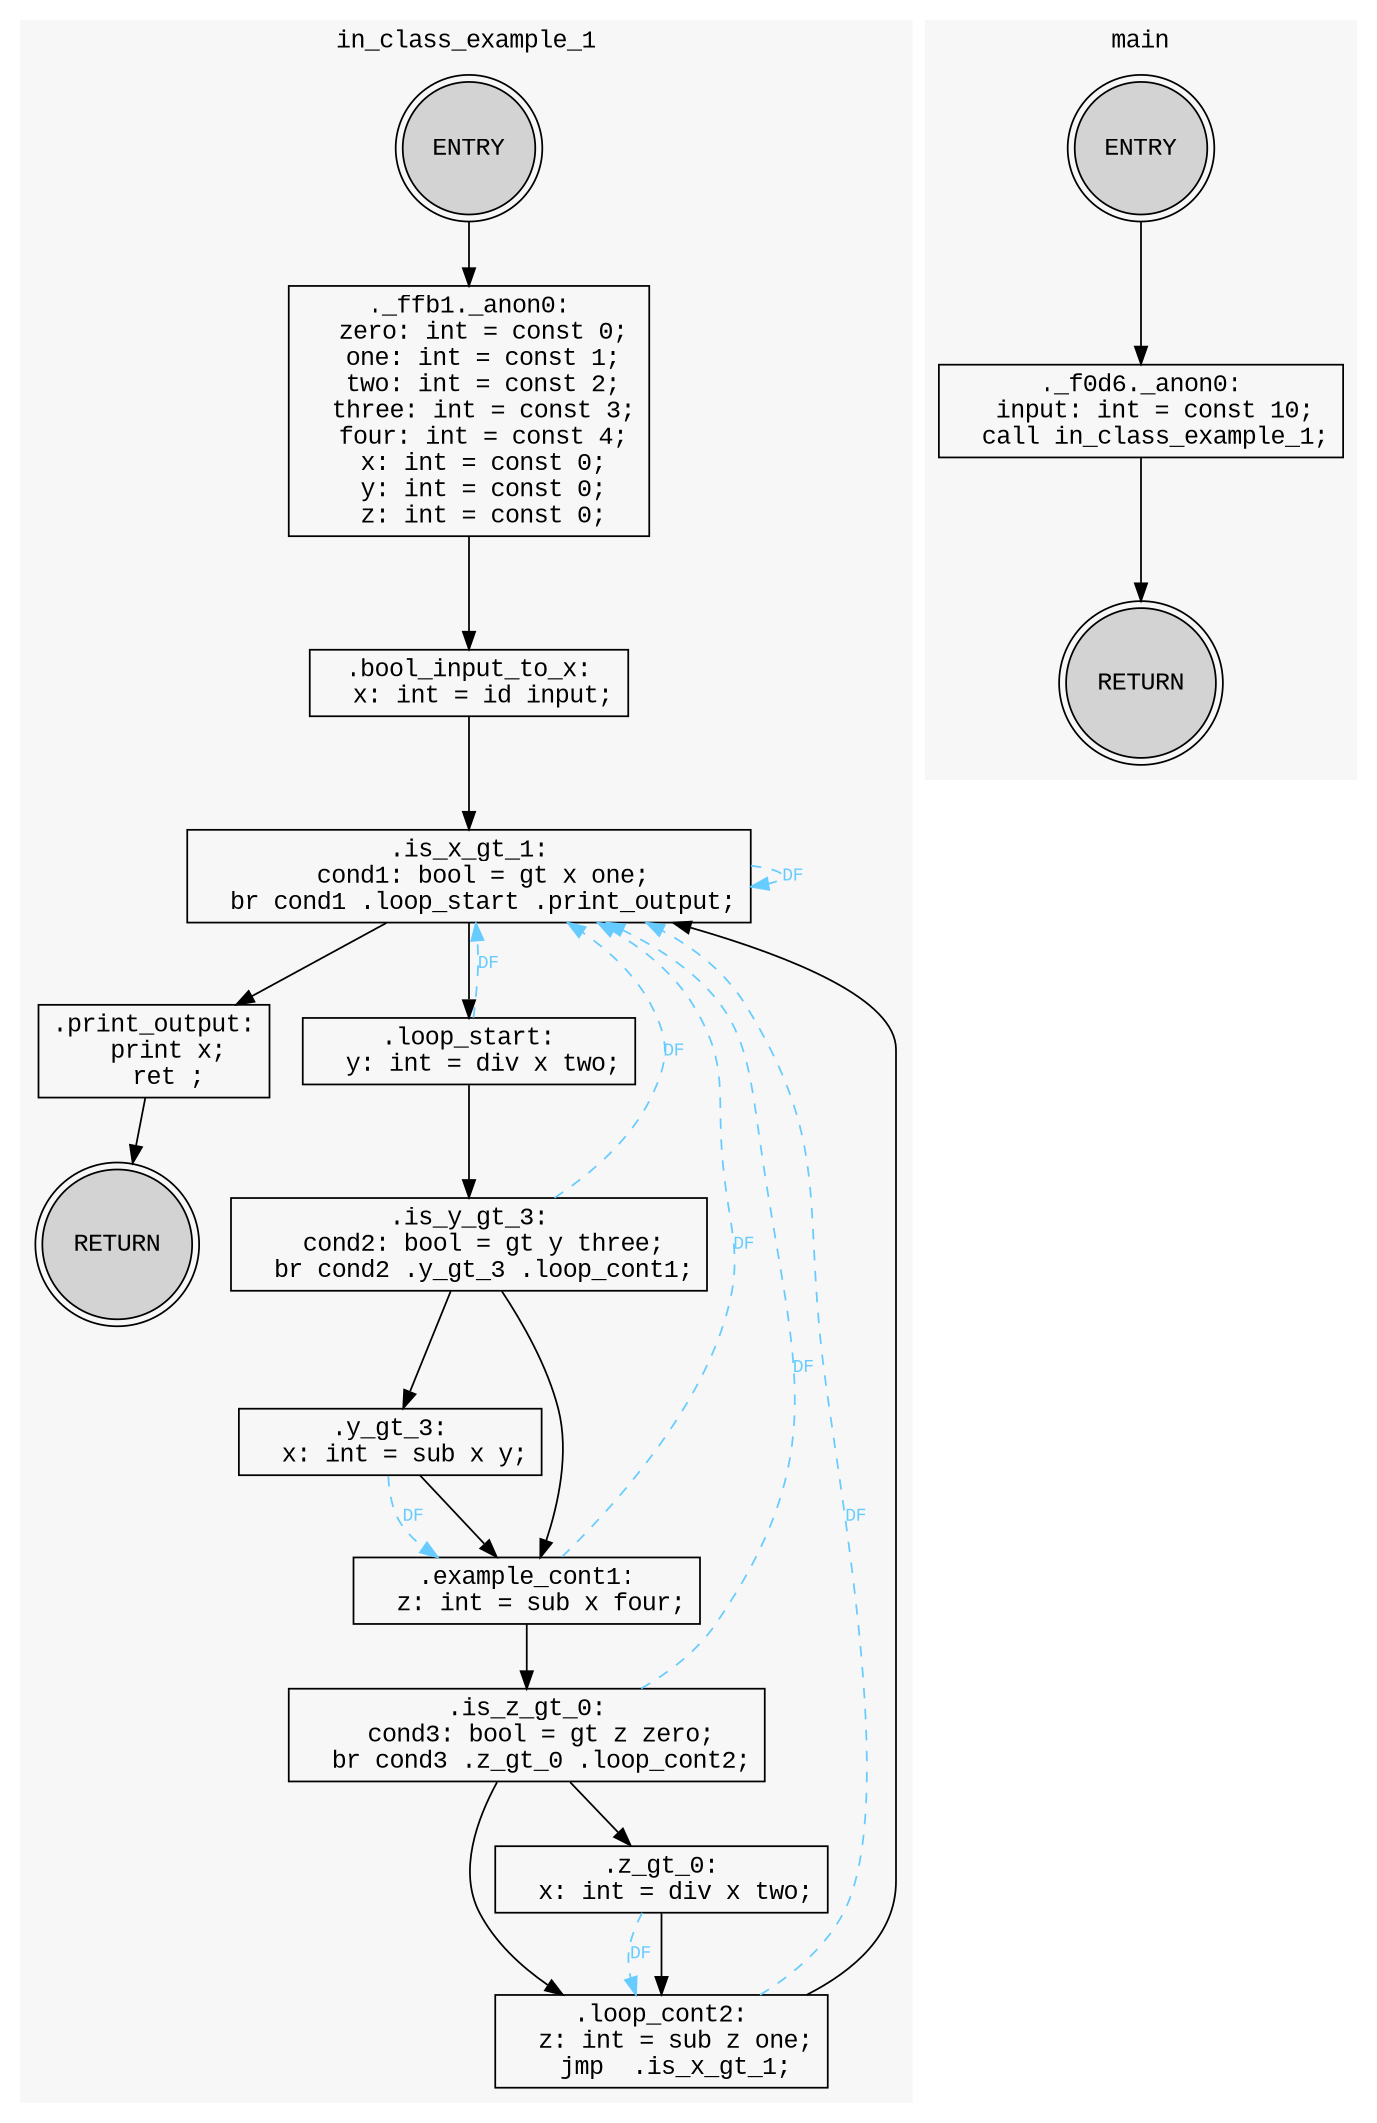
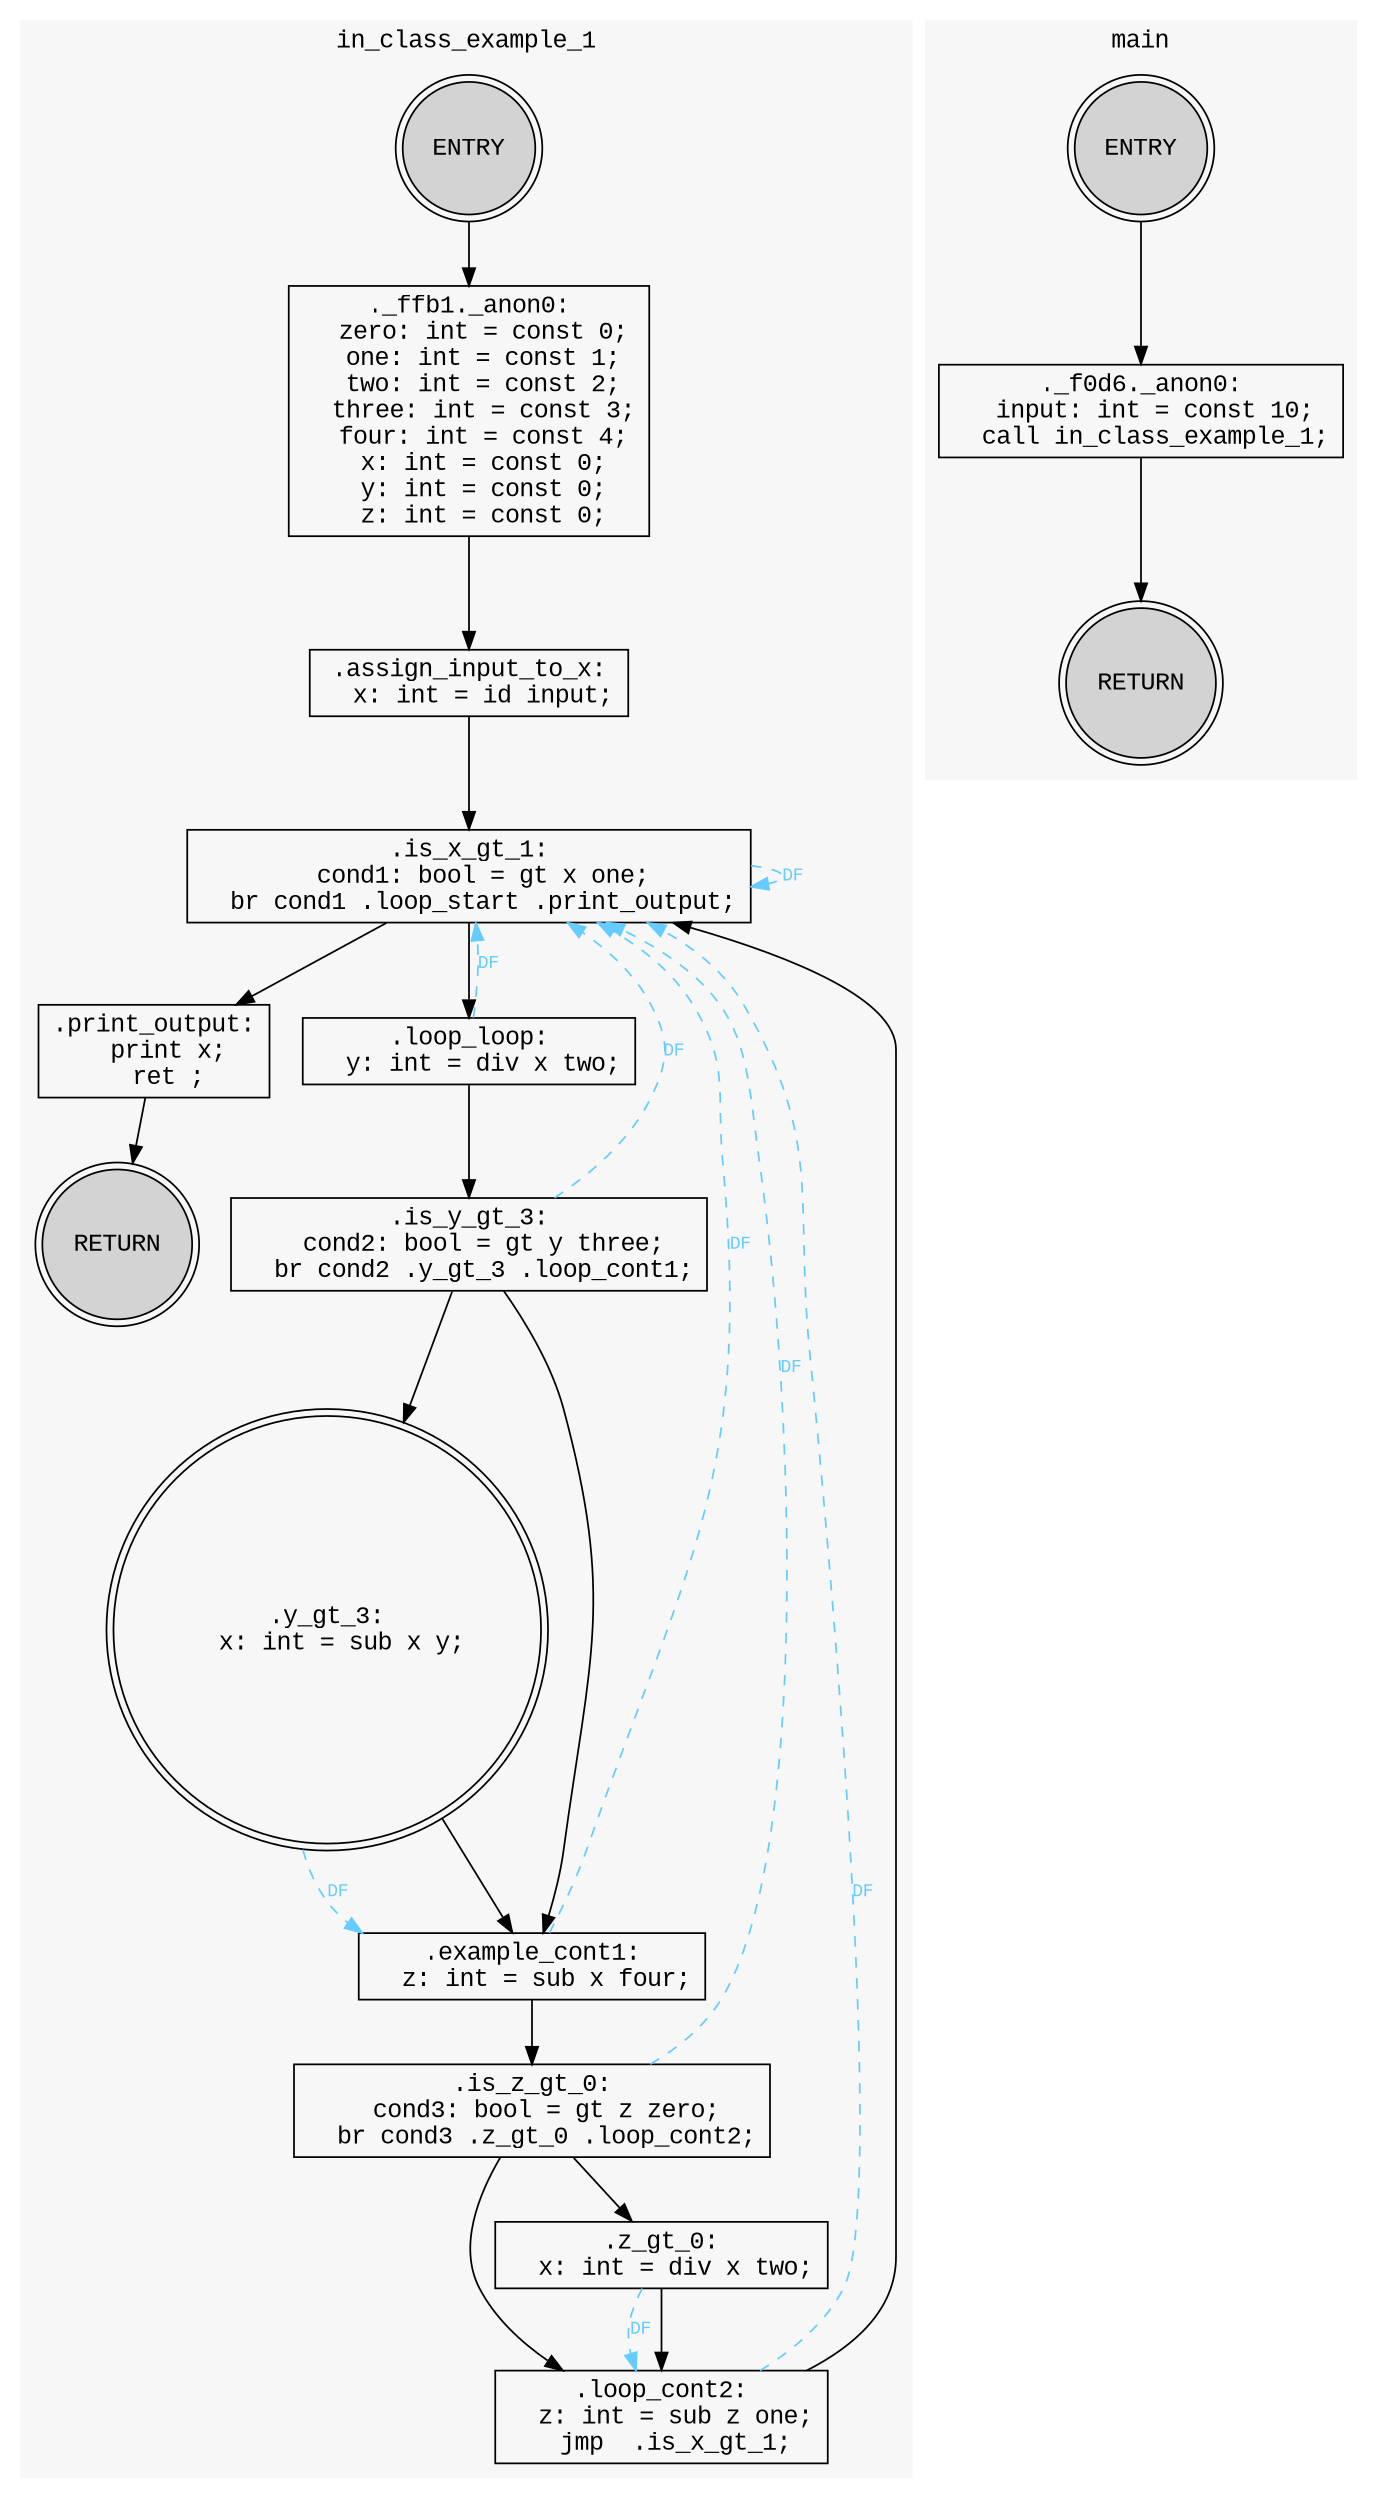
node ".bool_input_to_x: x: int = id input;": label ".bool_input_to_x: x: int = id input;" -> ".assign_input_to_x: x: int = id input;"
node ".loop_start: y: int = div x two;": label ".loop_start: y: int = div x two;" -> ".loop_loop: y: int = div x two;"
node ".y_gt_3: x: int = sub x y;": shape box -> doublecircle
